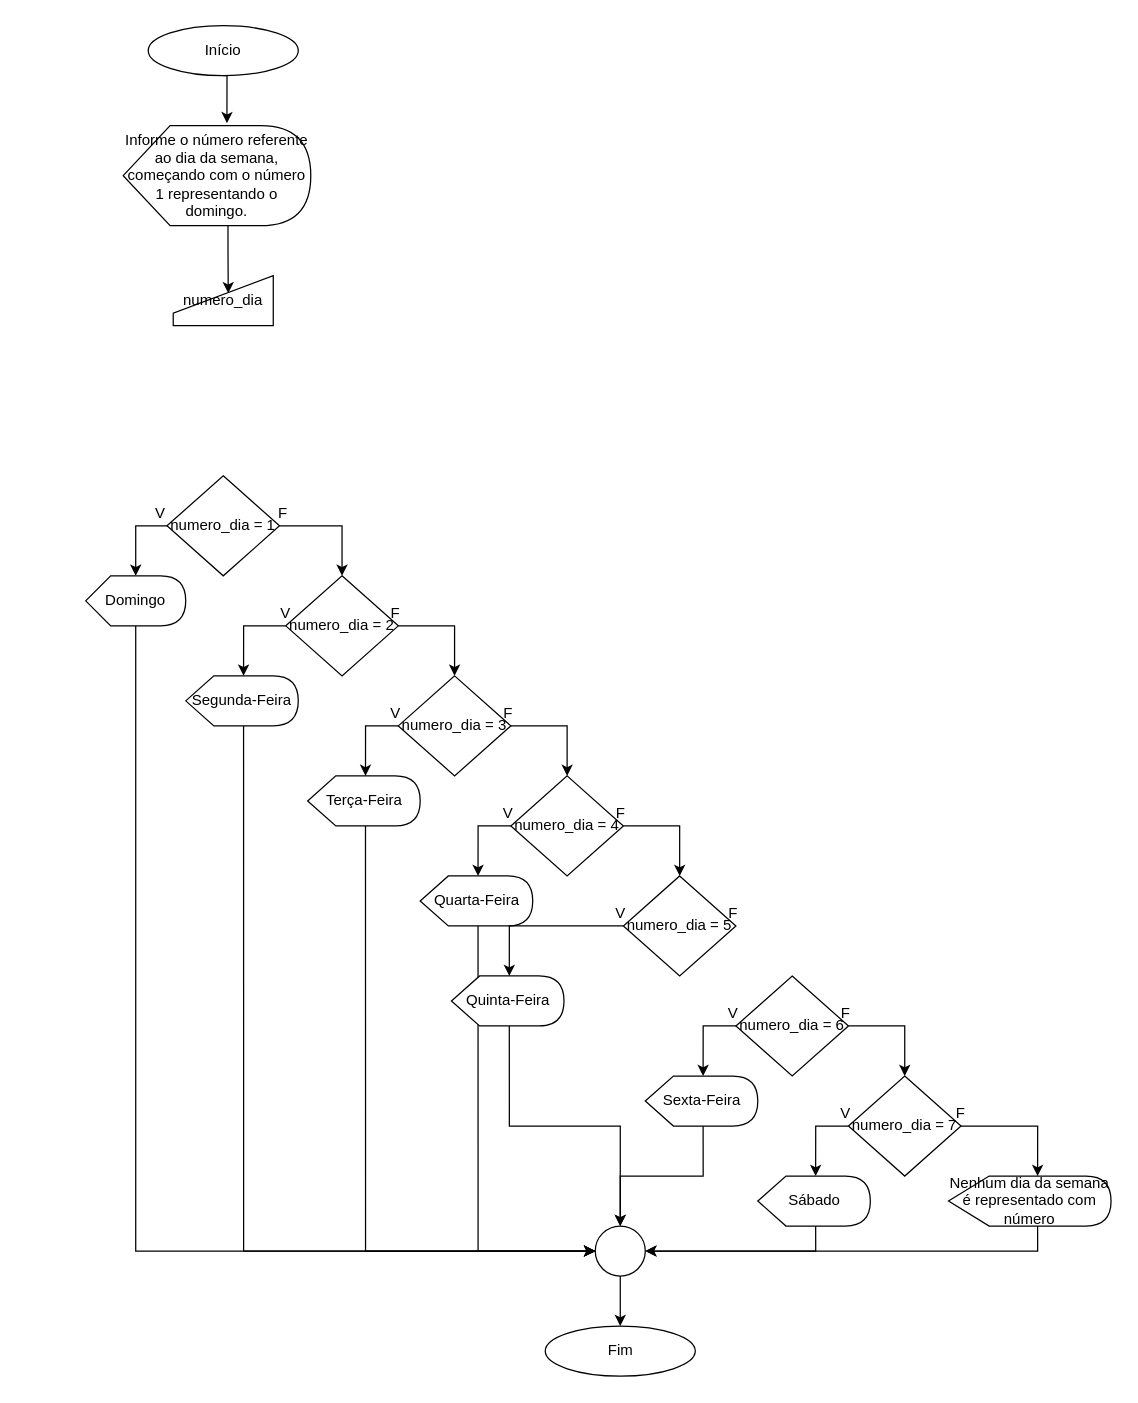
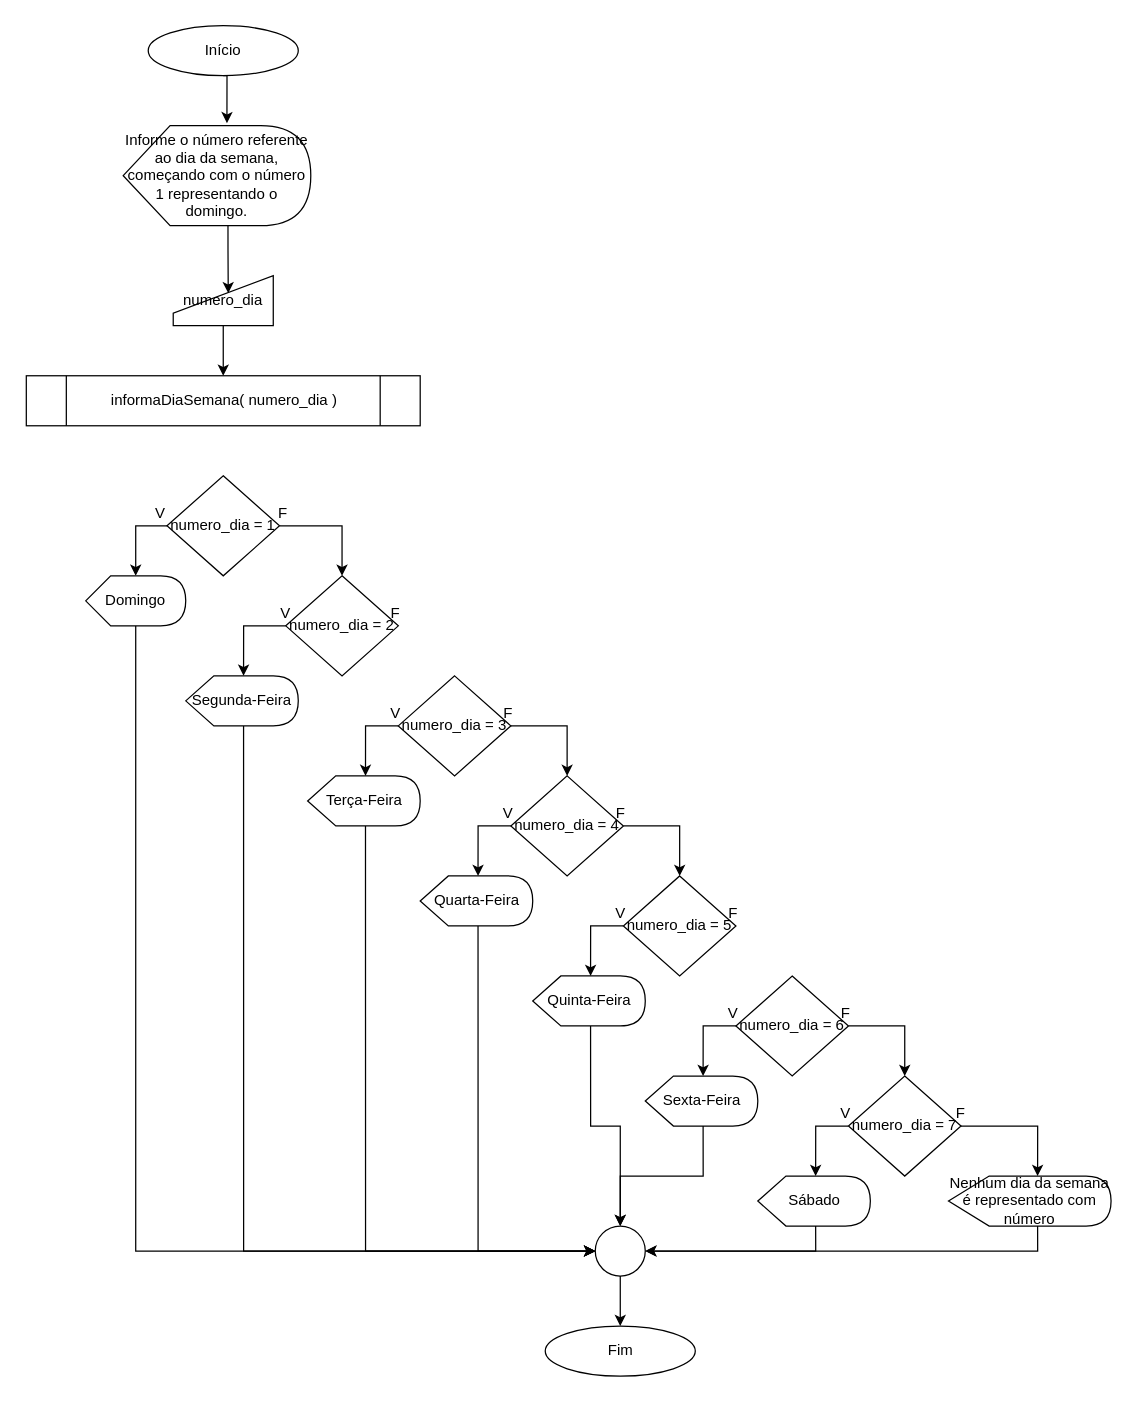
edge "numero_dia" -> "informaDiaSemana( numero_dia )": added
node "informaDiaSemana( numero_dia )": added
edge "numero_dia = 2" -> "numero_dia = 3": removed
node "Quinta-Feira": moved (508, 1001) -> (589, 1001)
